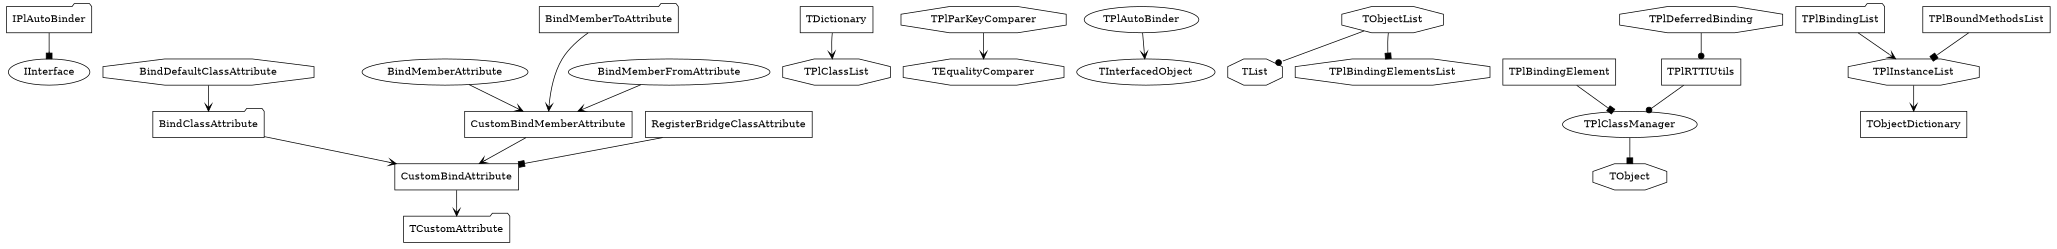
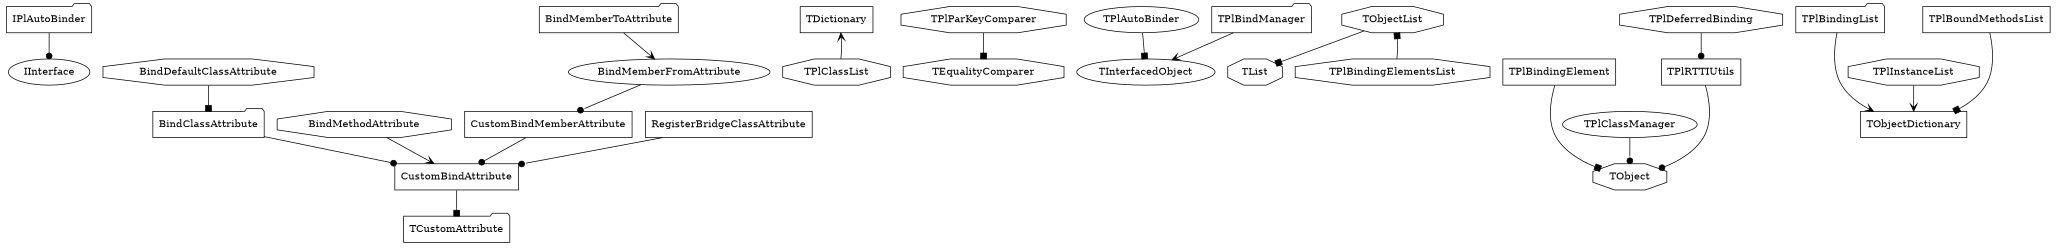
node "TPlBindManager": added
edge "TDictionary" -> "TPlClassList": reversed
edge "TPlParKeyComparer" -> "TEqualityComparer": arrowhead vee -> box
edge "TPlAutoBinder" -> "TInterfacedObject": arrowhead vee -> box
edge "TObjectList" -> "TPlBindingElementsList": reversed
edge "IPlAutoBinder" -> "IInterface": arrowhead box -> dot
edge "TPlBindingList" -> "TPlInstanceList": now "TPlBindingList" -> "TObjectDictionary"
edge "TPlBoundMethodsList" -> "TPlInstanceList": now "TPlBoundMethodsList" -> "TObjectDictionary"
edge "TObjectList" -> "TList": arrowhead dot -> box
edge "BindMemberToAttribute" -> "CustomBindMemberAttribute": now "BindMemberToAttribute" -> "BindMemberFromAttribute"
node "BindMemberAttribute": removed
edge "BindDefaultClassAttribute" -> "BindClassAttribute": arrowhead vee -> box
edge "TPlBindingElement" -> "TPlClassManager": now "TPlBindingElement" -> "TObject"
edge "BindMemberFromAttribute" -> "CustomBindMemberAttribute": arrowhead vee -> dot
edge "TPlRTTIUtils" -> "TPlClassManager": now "TPlRTTIUtils" -> "TObject"
node "BindMethodAttribute": added
edge "TPlClassManager" -> "TObject": arrowhead box -> dot
edge "CustomBindMemberAttribute" -> "CustomBindAttribute": arrowhead vee -> dot
edge "BindClassAttribute" -> "CustomBindAttribute": arrowhead vee -> dot
edge "RegisterBridgeClassAttribute" -> "CustomBindAttribute": arrowhead box -> dot
edge "CustomBindAttribute" -> "TCustomAttribute": arrowhead vee -> box
